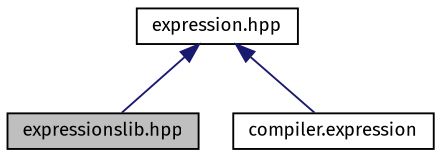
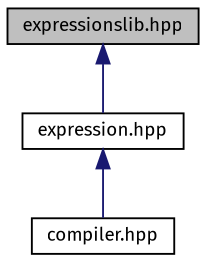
edge "expressionslib.hpp" -> "expression.hpp": reversed
node "compiler.expression": label "compiler.expression" -> "compiler.hpp"
